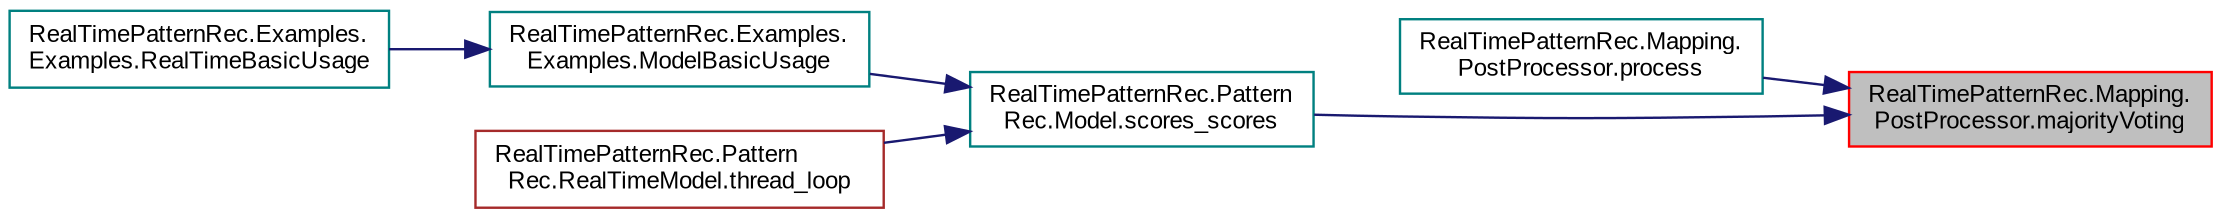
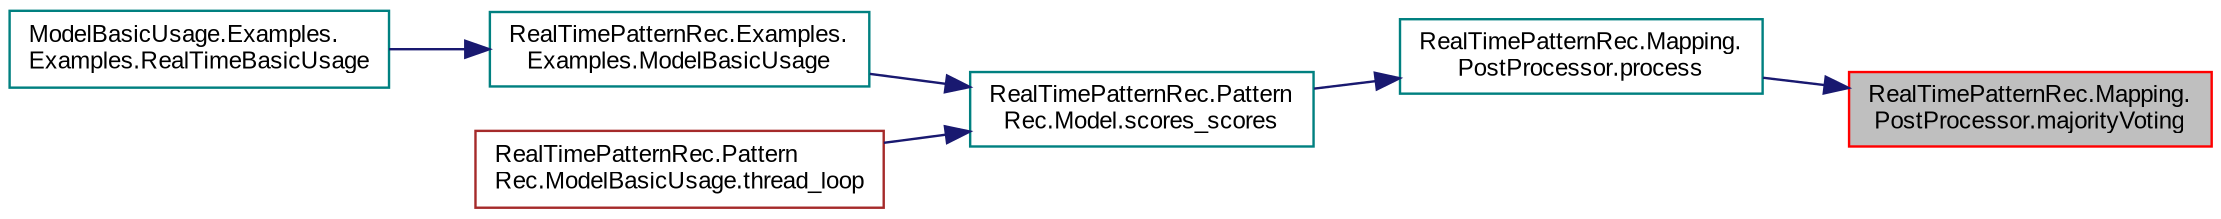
node "RealTimePatternRec.Examples. Examples.RealTimeBasicUsage": label "RealTimePatternRec.Examples. Examples.RealTimeBasicUsage" -> "ModelBasicUsage.Examples. Examples.RealTimeBasicUsage"
edge "RealTimePatternRec.Pattern Rec.Model.scores_scores" -> "RealTimePatternRec.Mapping. PostProcessor.majorityVoting": now "RealTimePatternRec.Pattern Rec.Model.scores_scores" -> "RealTimePatternRec.Mapping. PostProcessor.process"
node "RealTimePatternRec.Pattern Rec.RealTimeModel.thread_loop": label "RealTimePatternRec.Pattern Rec.RealTimeModel.thread_loop" -> "RealTimePatternRec.Pattern Rec.ModelBasicUsage.thread_loop"
